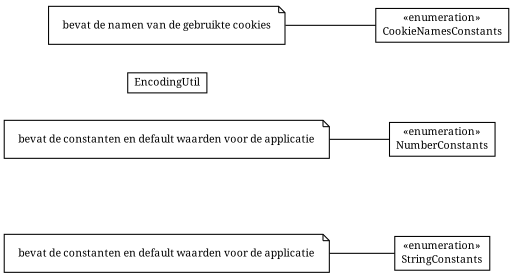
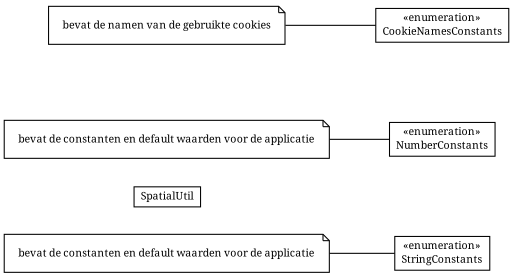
node "EncodingUtil": removed
node "SpatialUtil": added
